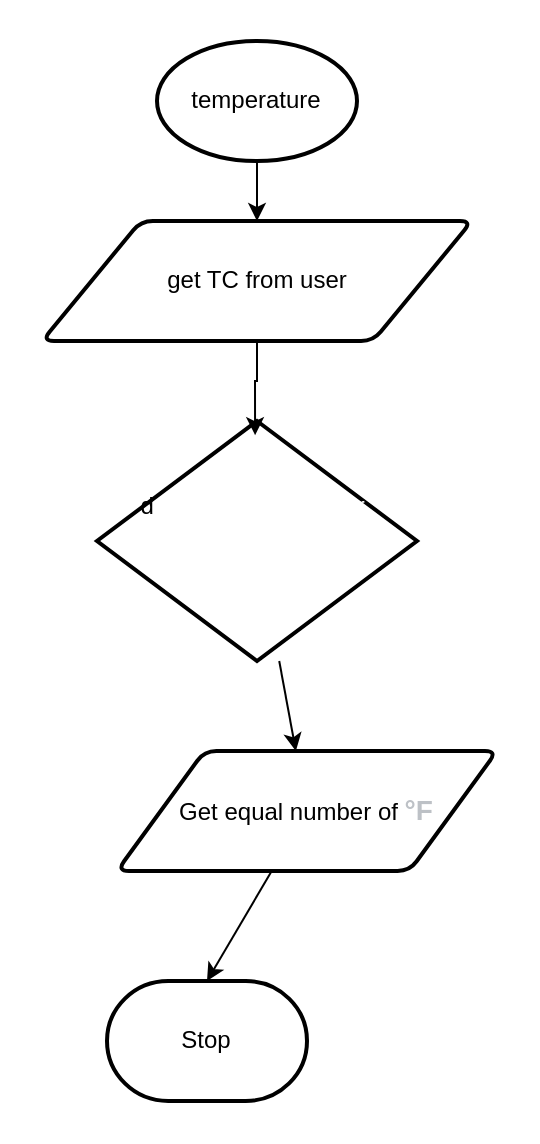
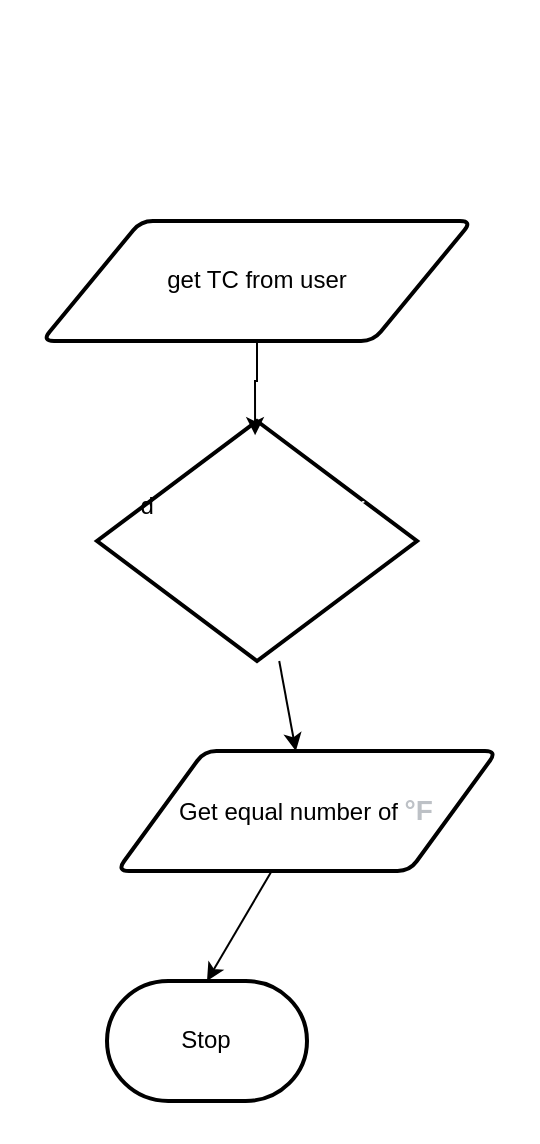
node "temperature": removed
edge "temperature" -> "get TC from user": removed
